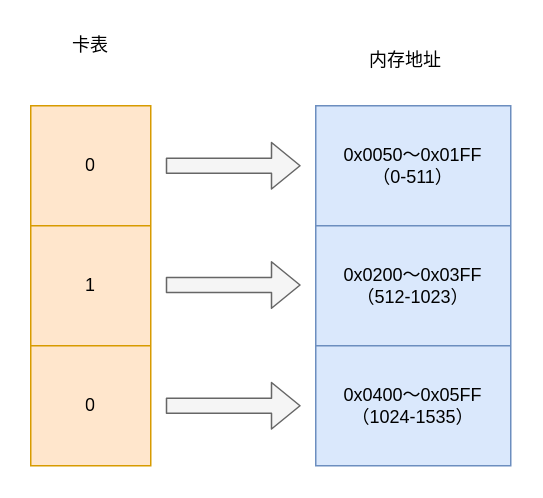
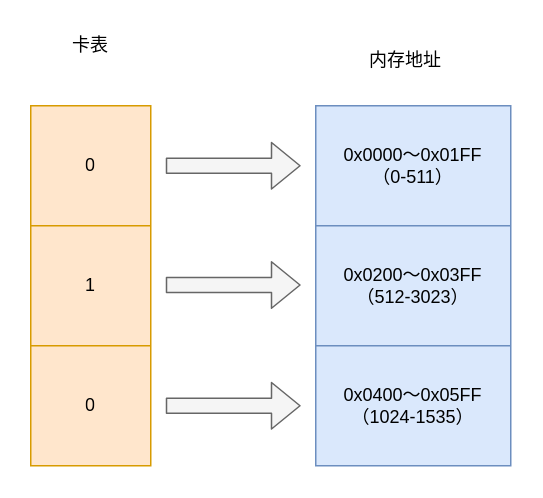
node "0x0050～0x01FF （0-511）": label "0x0050～0x01FF （0-511）" -> "0x0000～0x01FF （0-511）"
node "0x0200～0x03FF （512-1023）": label "0x0200～0x03FF （512-1023）" -> "0x0200～0x03FF （512-3023）"
